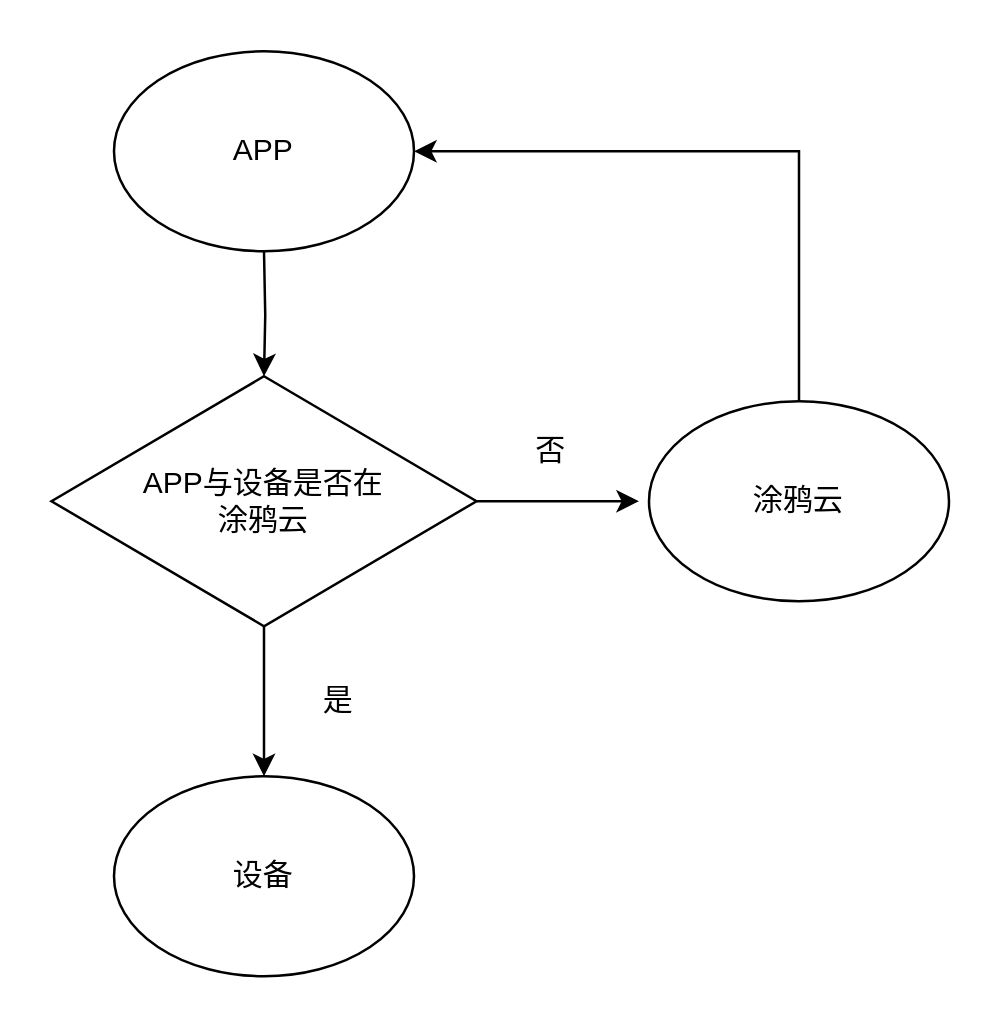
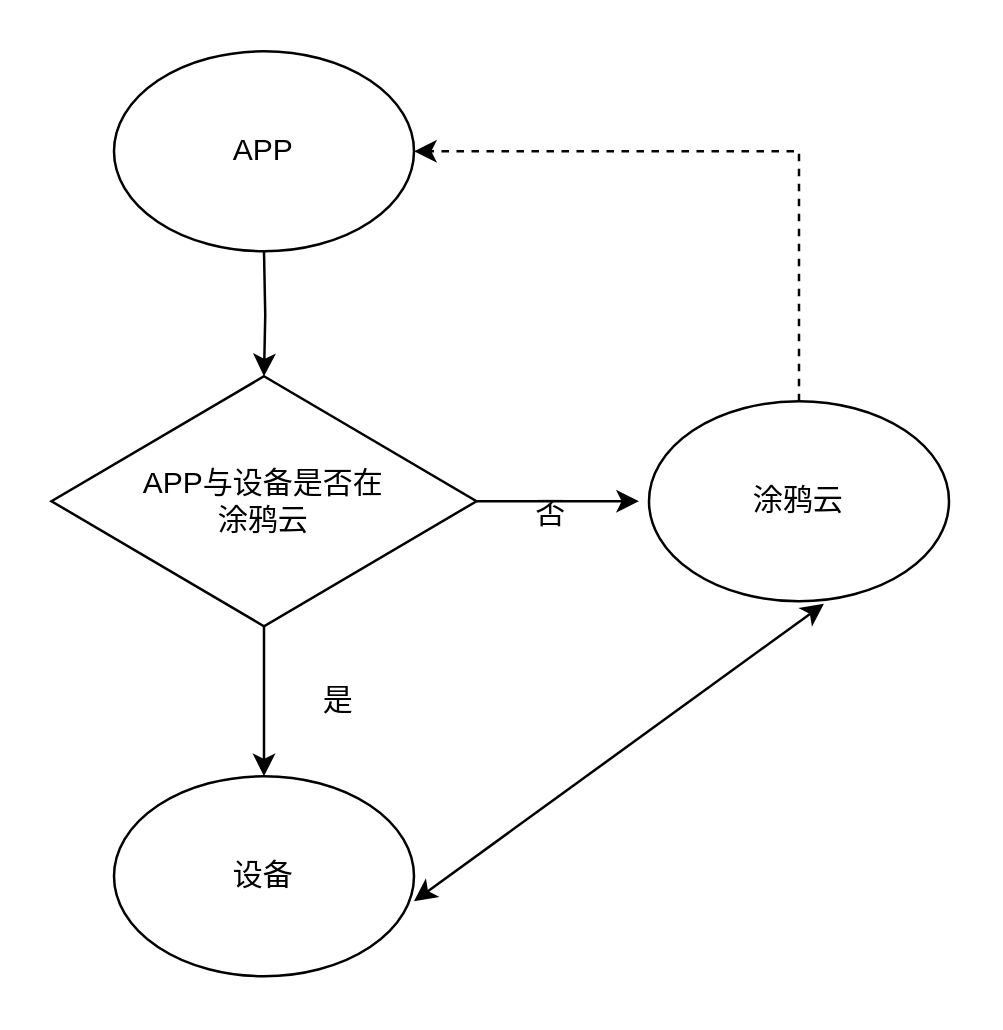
edge "涂鸦云" -> "APP": style solid -> dashed
node "否": moved (551, 451) -> (551, 514)
edge "涂鸦云" -- "设备": added
